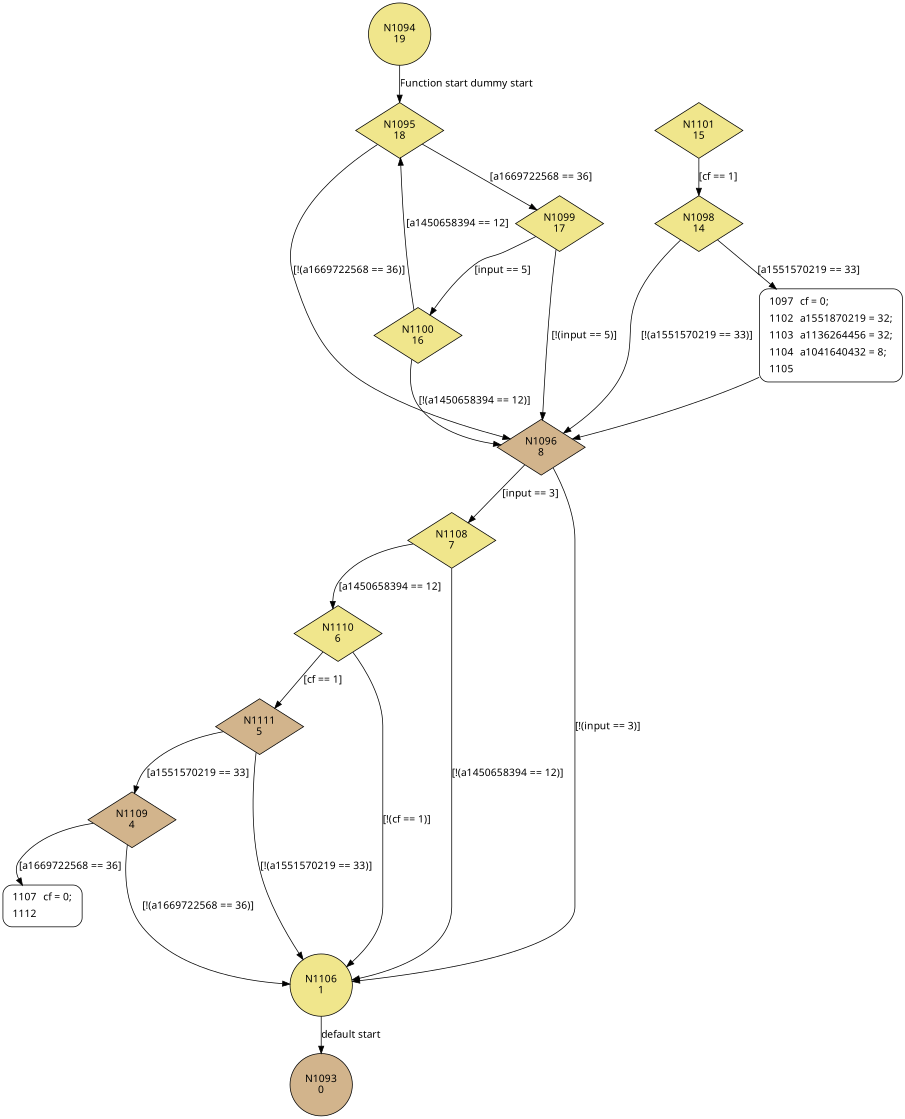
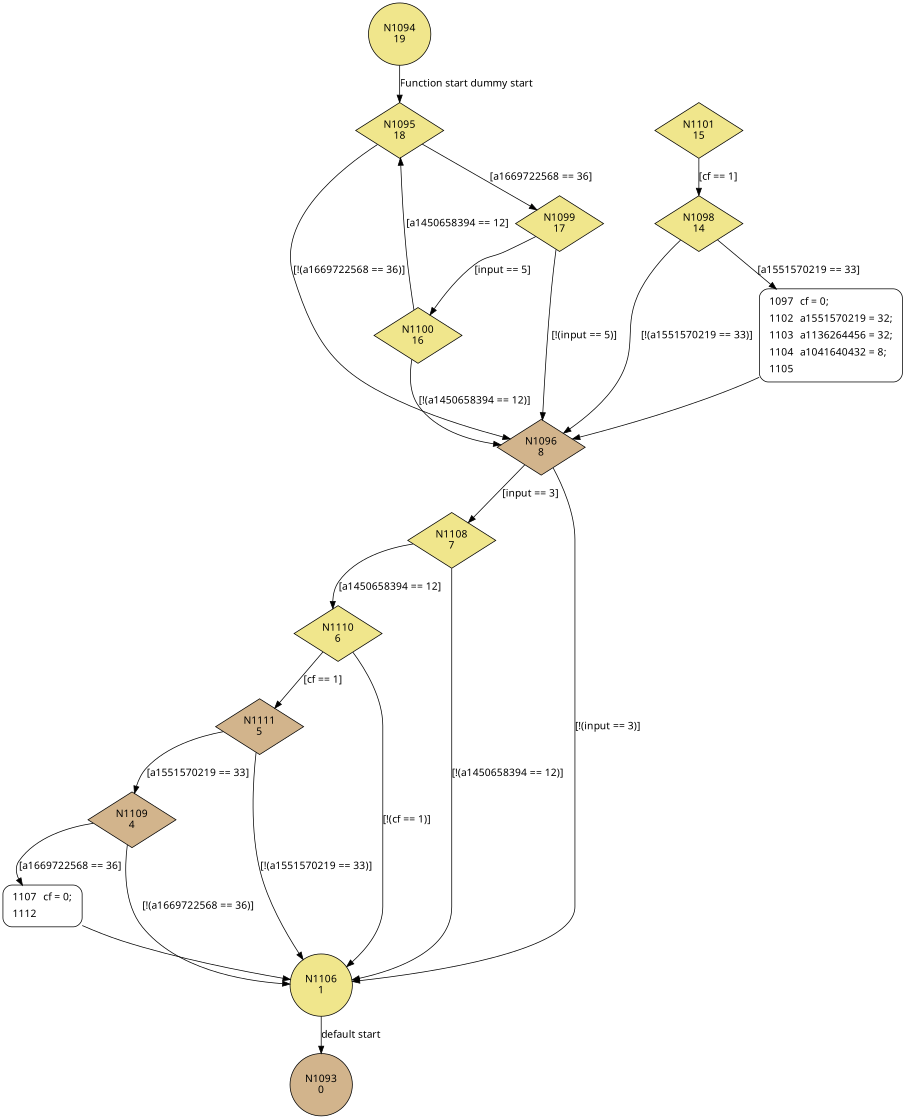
node "1097": text "a1551870219 = 32;" -> "a1551570219 = 32;"
edge "1107" -> "N1106 1": added
